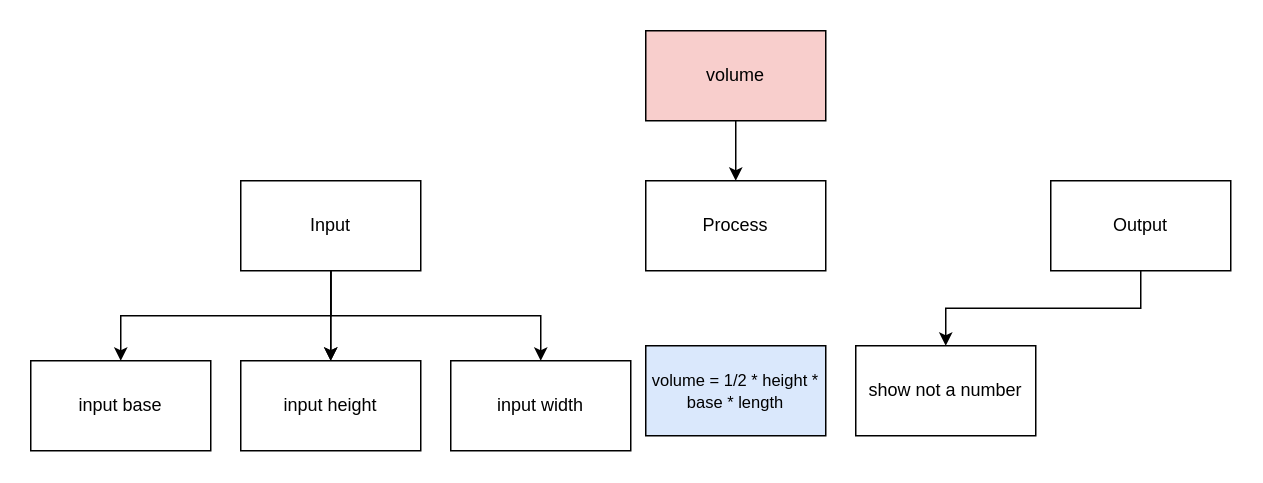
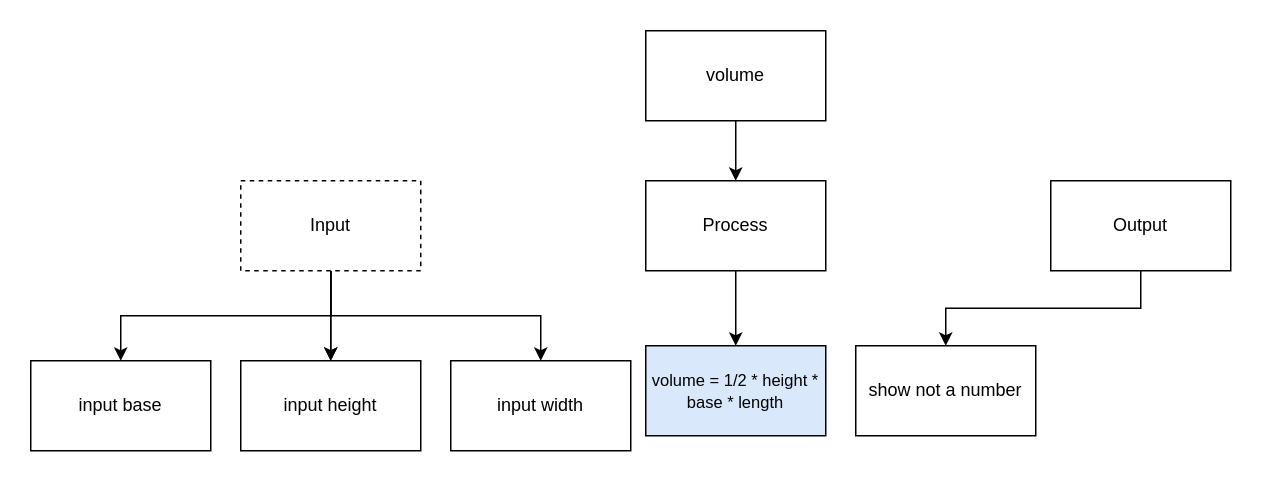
node "volume": fillcolor #f8cecc -> #ffffff
node "Input": style solid -> dashed
edge "Process" -> "volume = 1/2 * height * base * length": added
